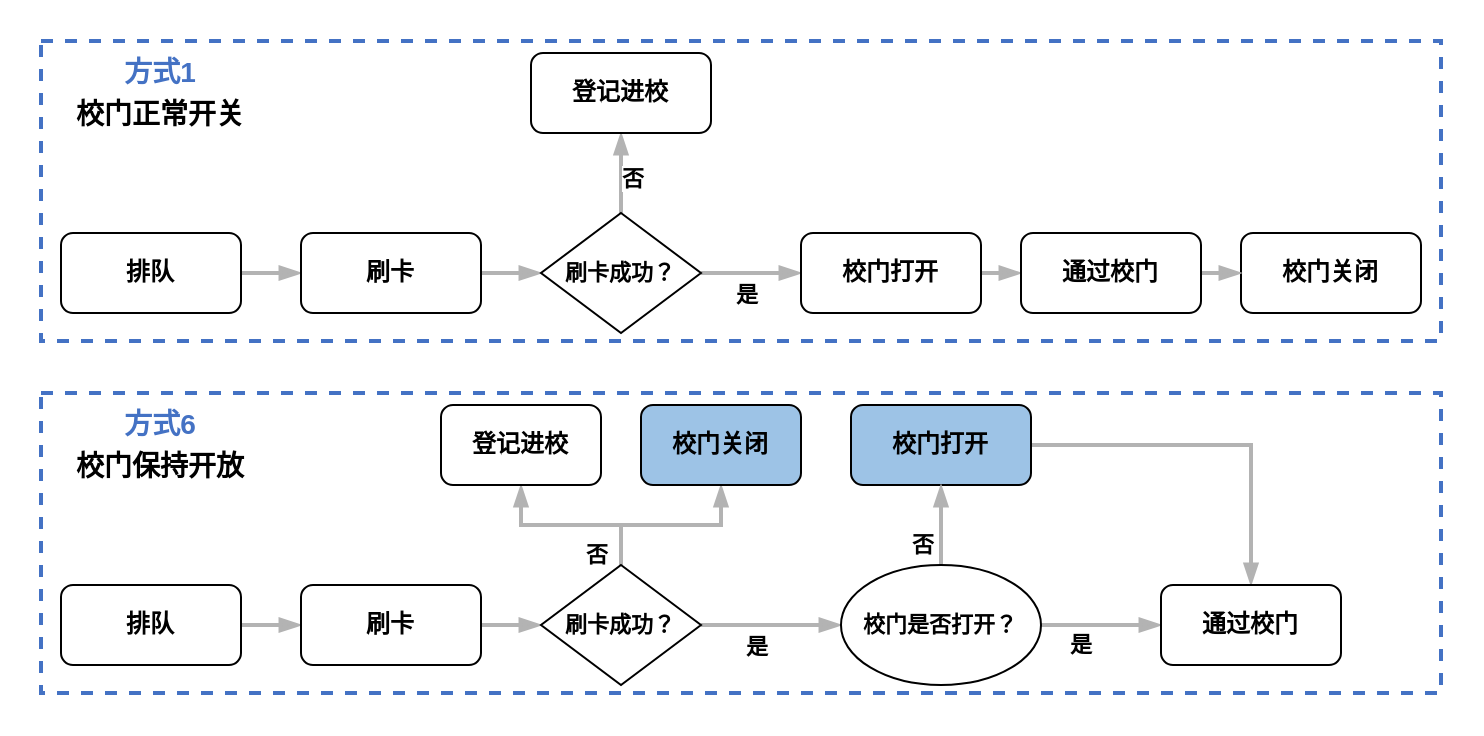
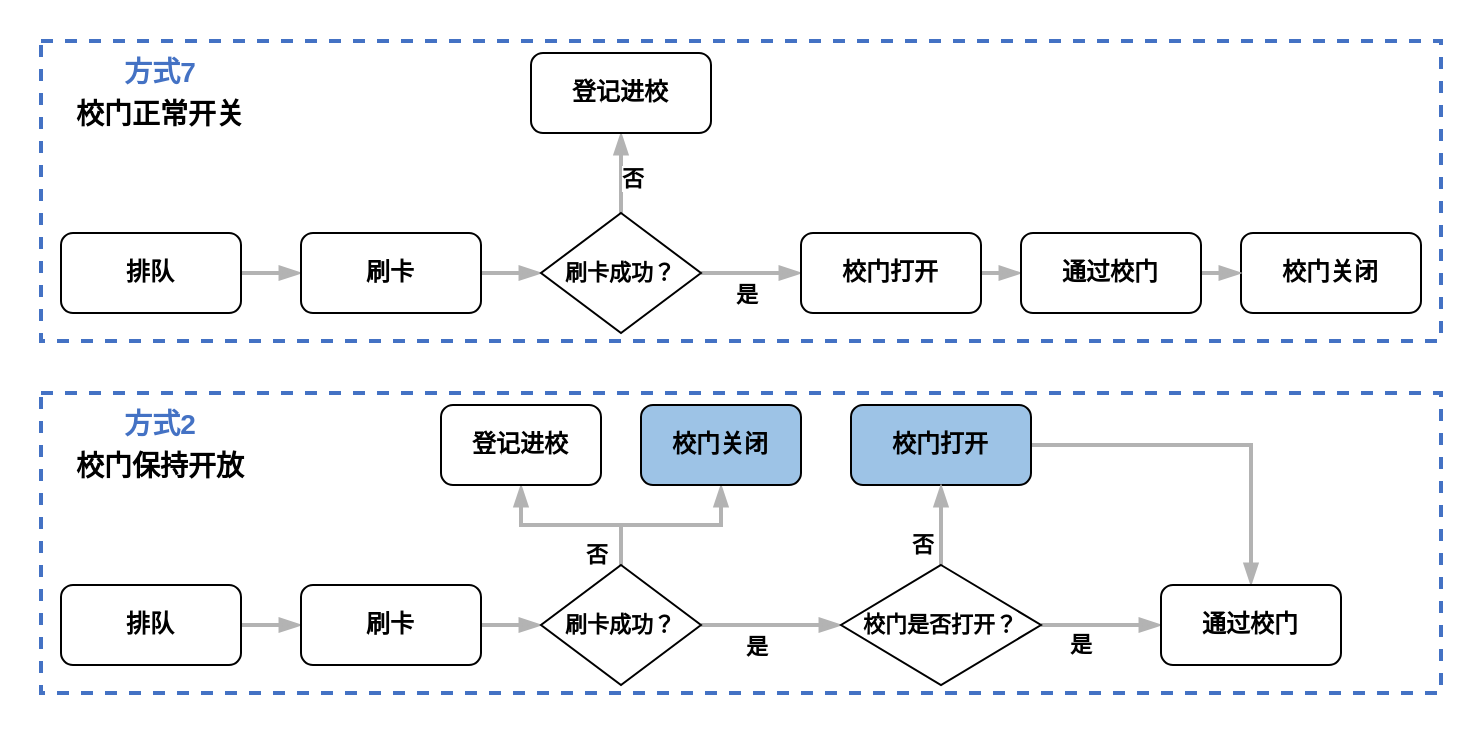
node "方式1": label "方式1" -> "方式7"
node "方式6": label "方式6" -> "方式2"
node "校门是否打开？": shape ellipse -> diamond
